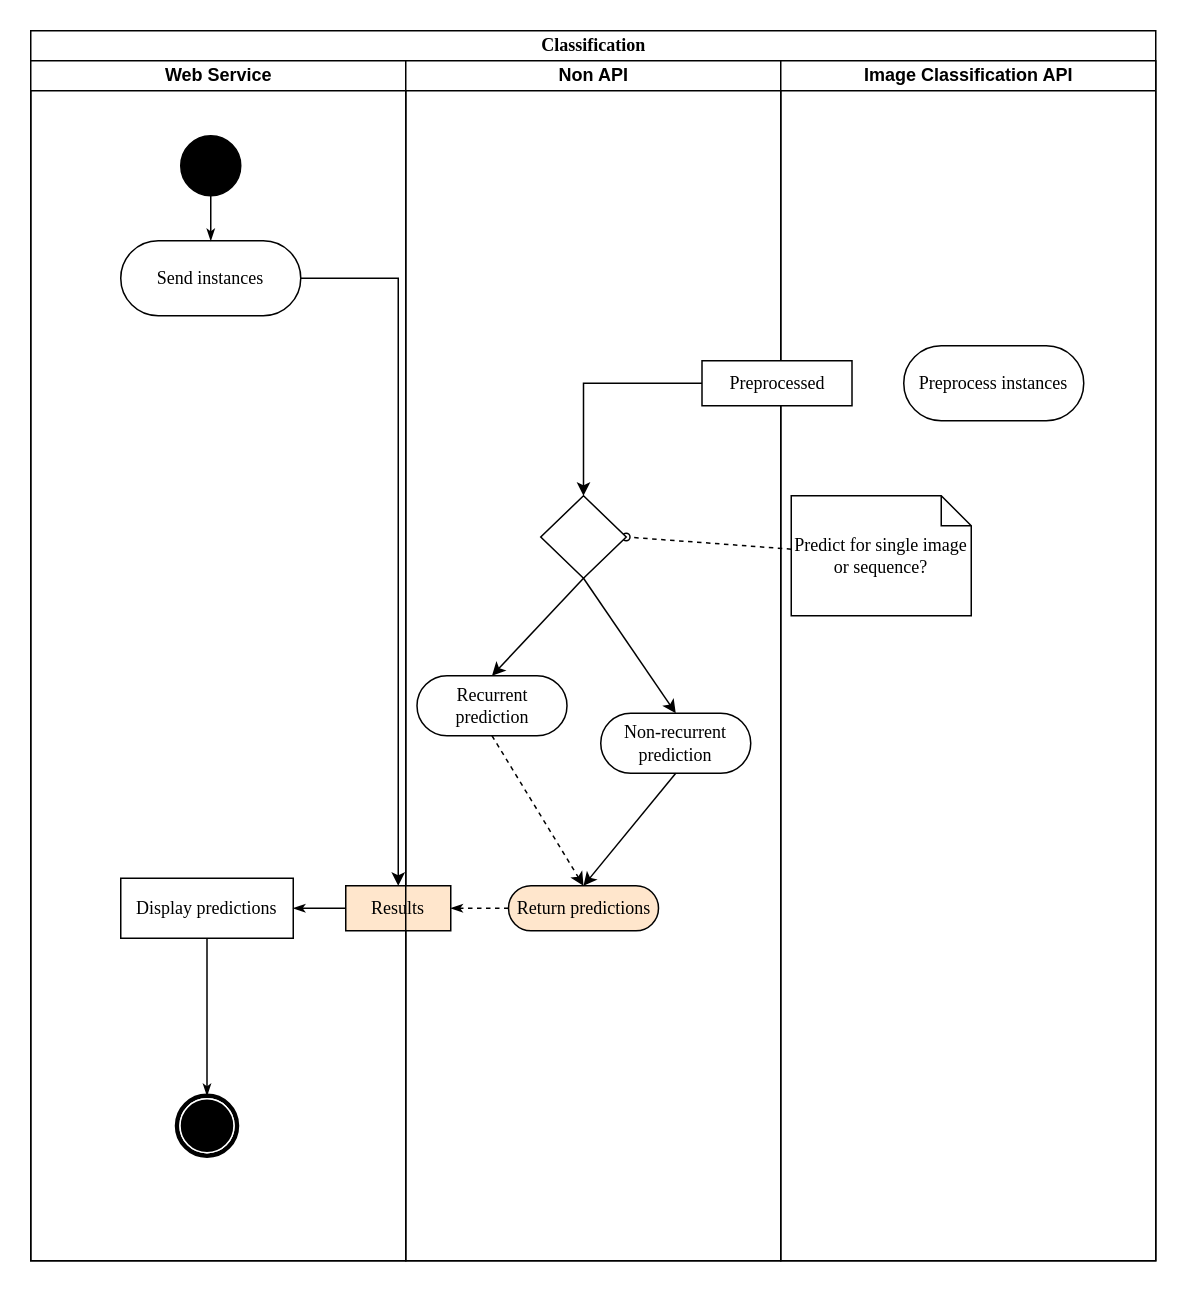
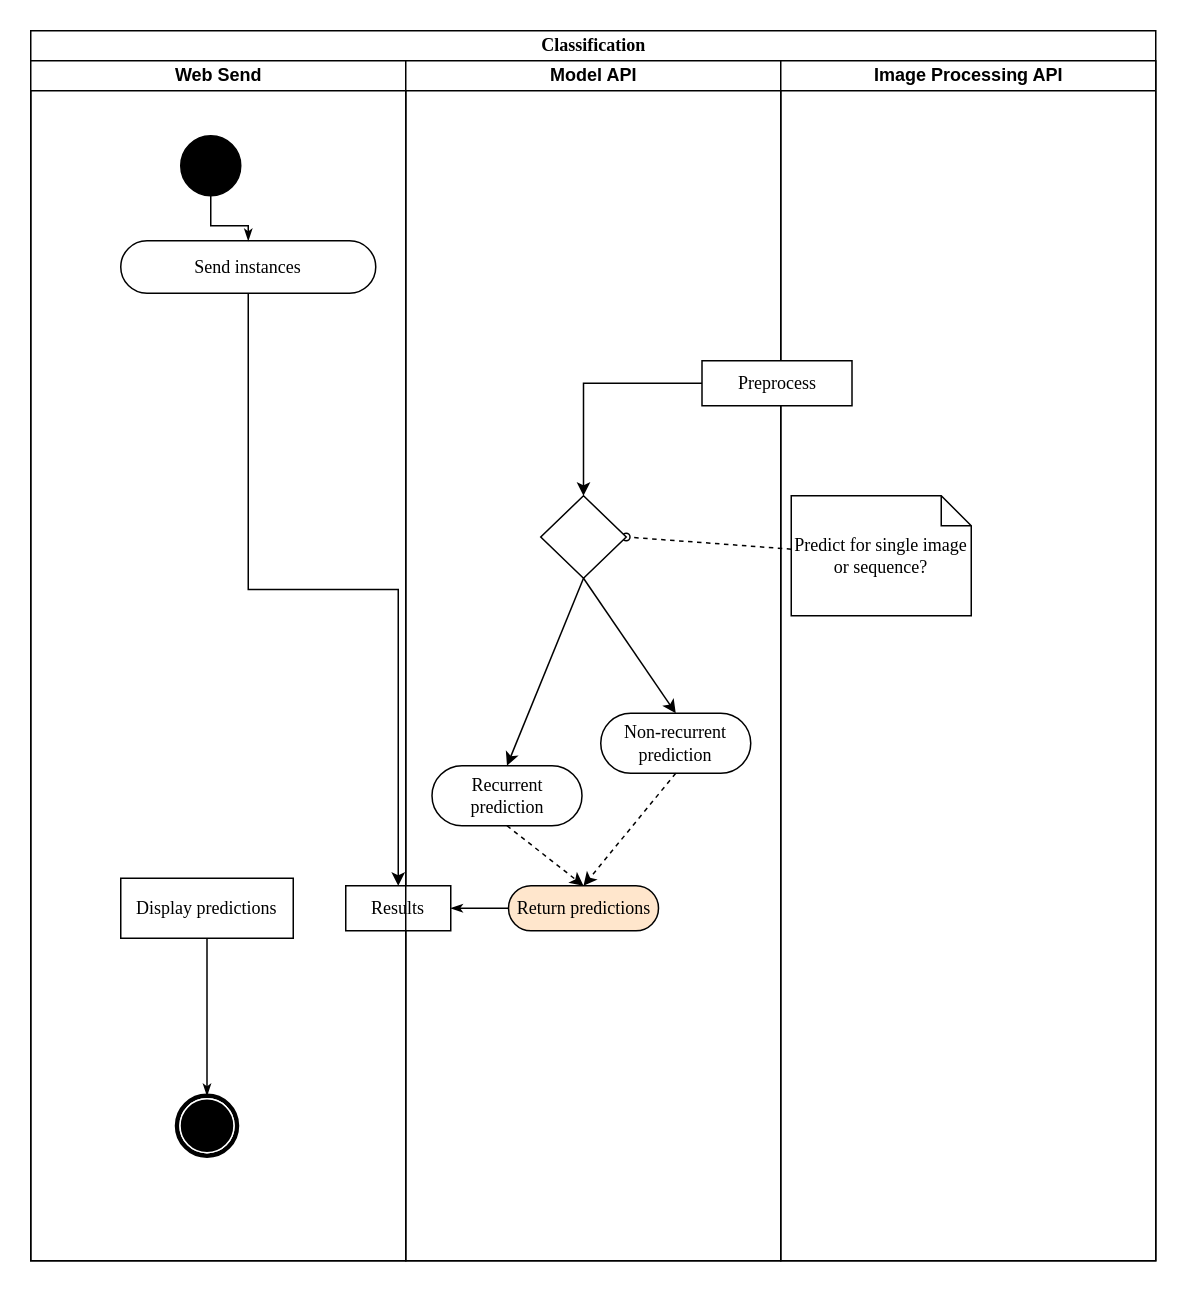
node "Web Service": label "Web Service" -> "Web Send"
node "Non API": label "Non API" -> "Model API"
node "Image Classification API": label "Image Classification API" -> "Image Processing API"
node "Send instances": size 180x75 -> 255x53
node "Preprocessed": label "Preprocessed" -> "Preprocess"
node "Preprocess instances": removed
node "Recurrent prediction": moved (492, 706) -> (507, 796)
edge "Non-recurrent prediction" -> "Return predictions": style solid -> dashed
edge "Results" -> "Display predictions": removed
node "Results": fillcolor #ffe6cc -> #ffffff
edge "Return predictions" -> "Results": style dashed -> solid
